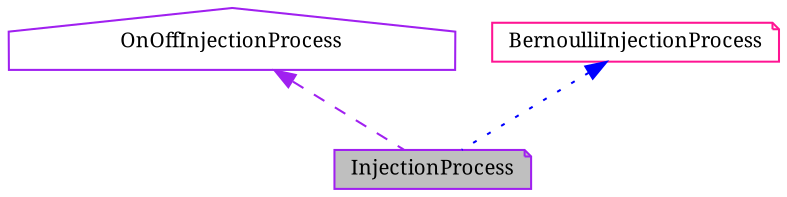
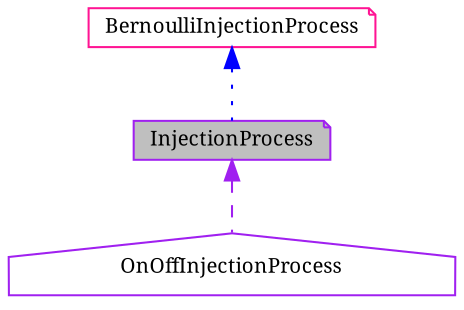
edge "InjectionProcess" -> "OnOffInjectionProcess": reversed
